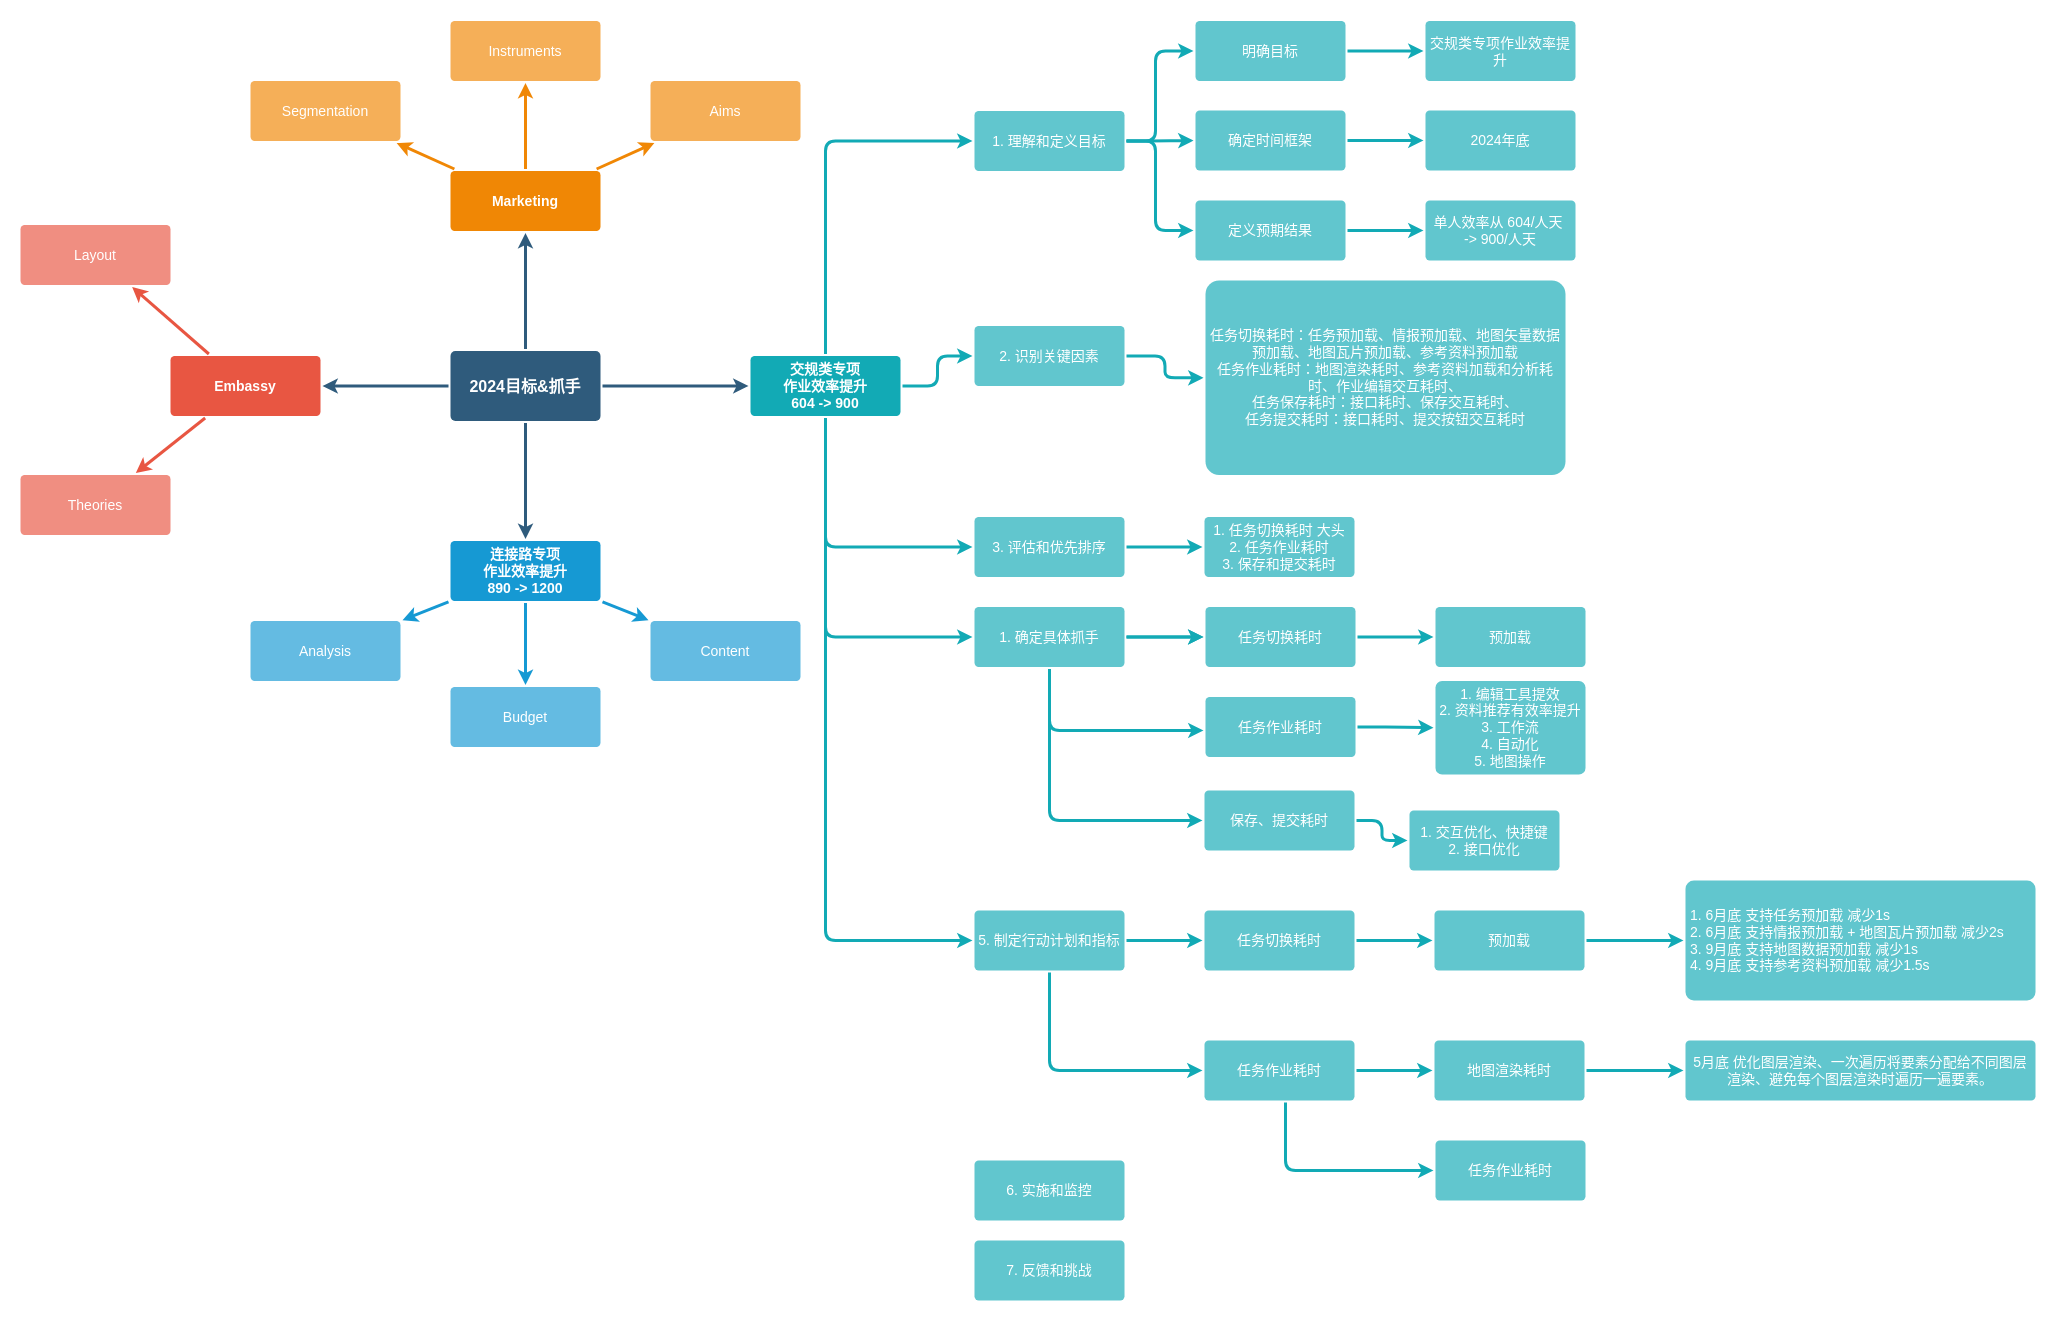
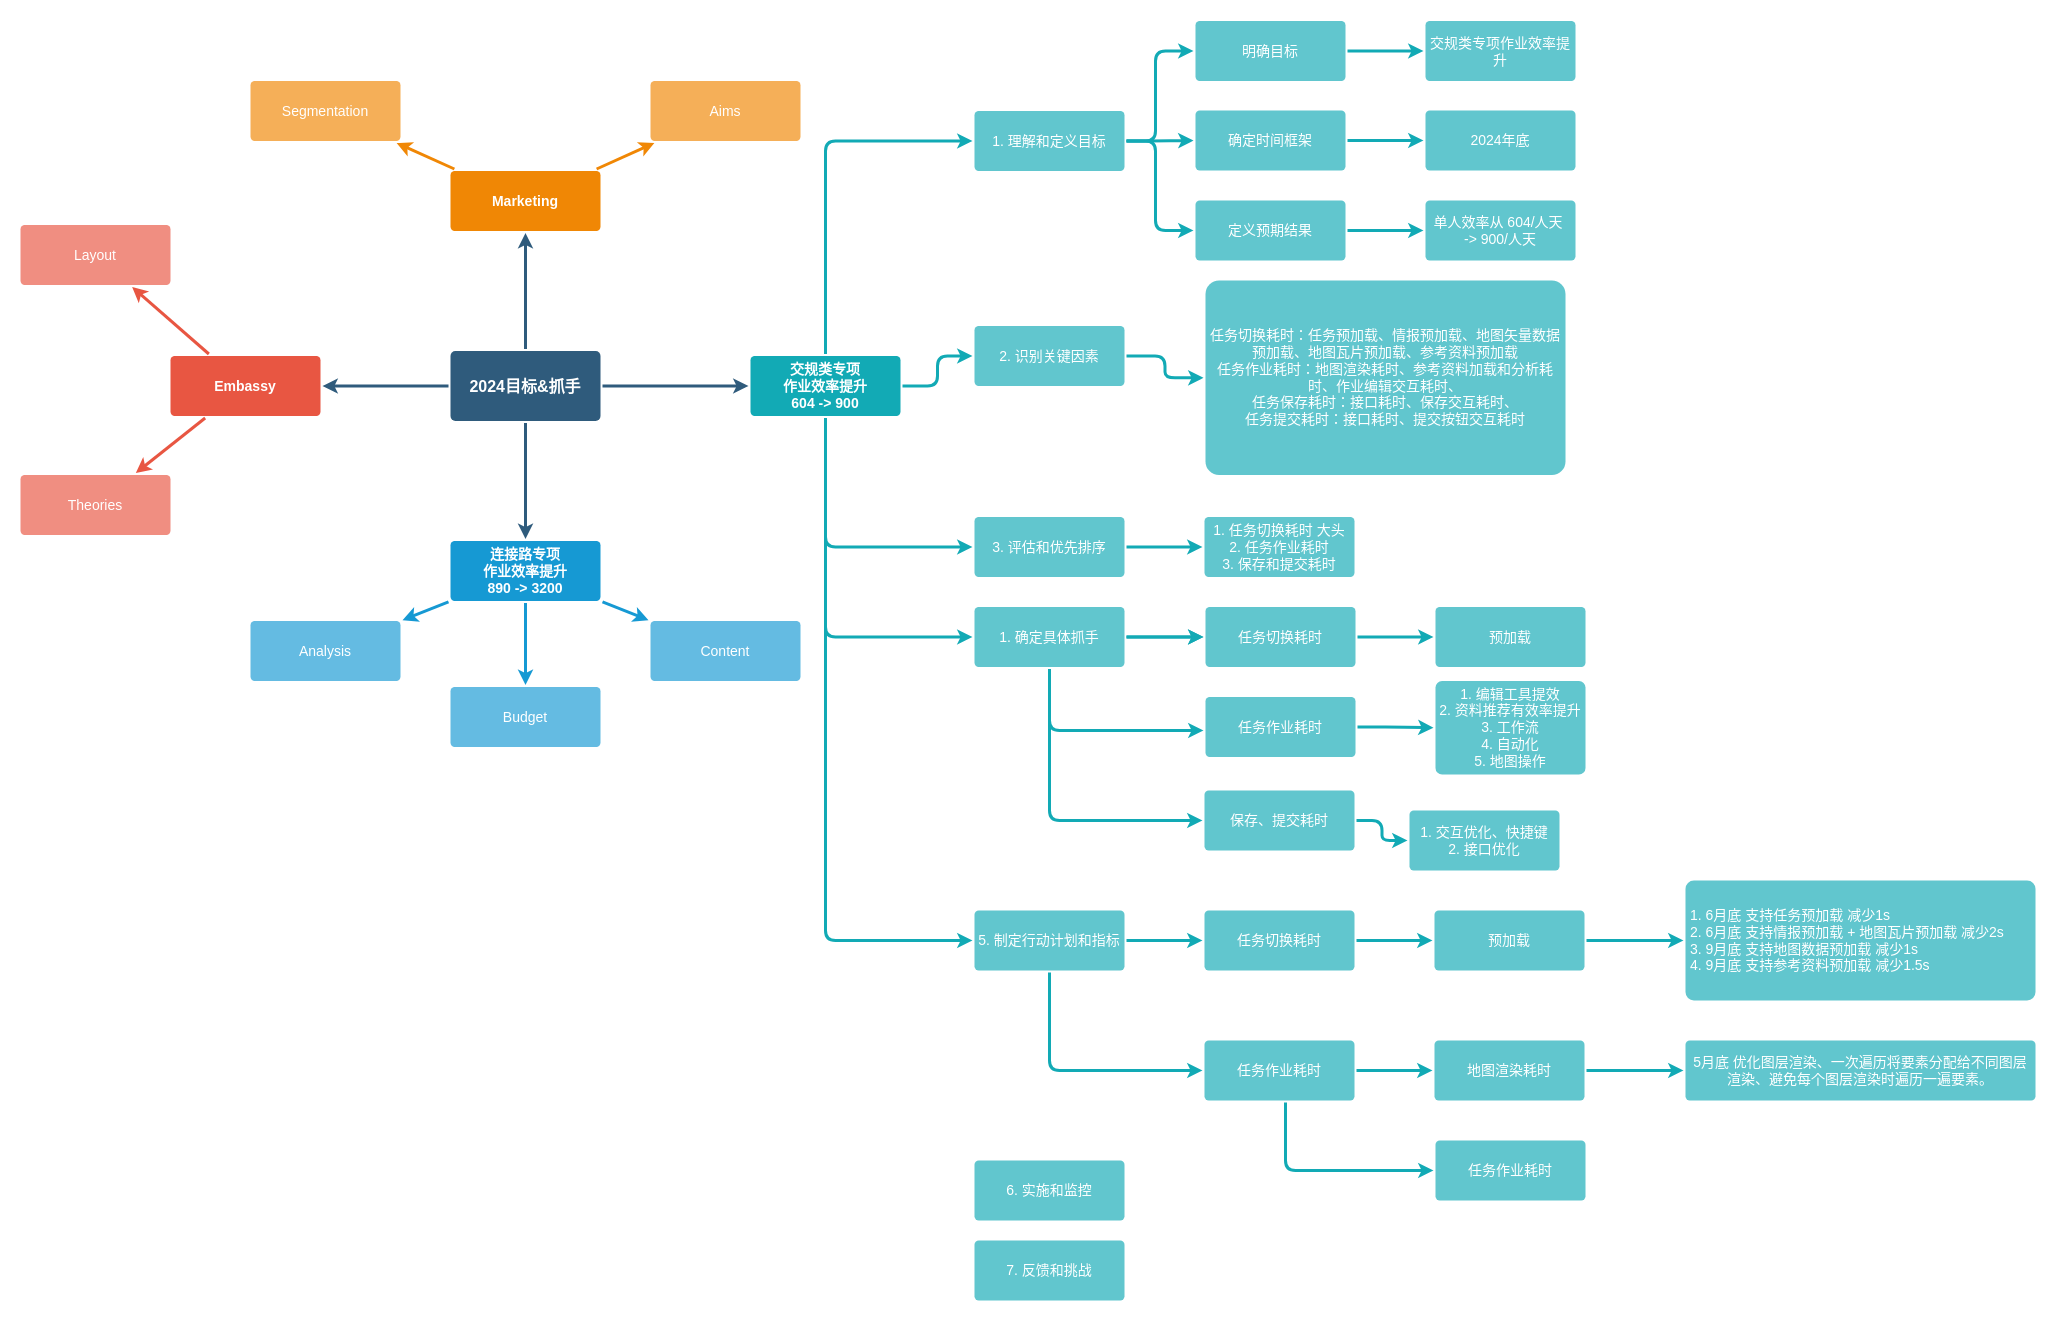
node "Instruments": removed
edge "Marketing" -> "Instruments": removed
node "连接路专项 作业效率提升 890 -> 1200": label "连接路专项 作业效率提升 890 -> 1200" -> "连接路专项 作业效率提升 890 -> 3200"
